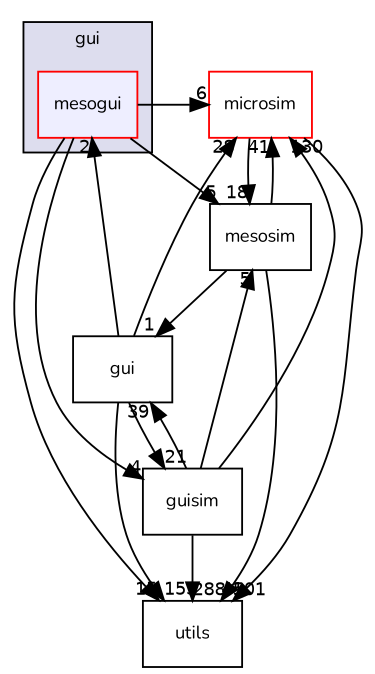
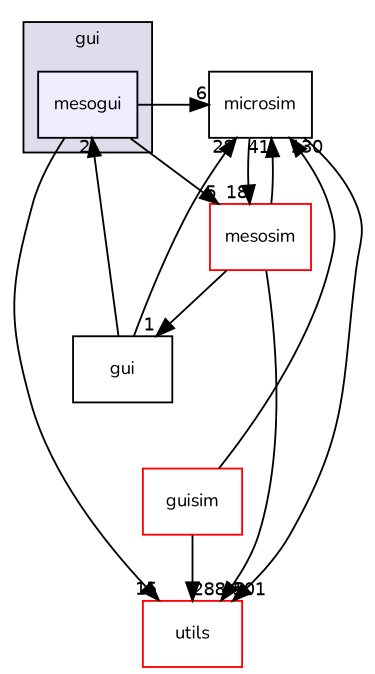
node "mesogui": color red -> black
node "microsim": color red -> black
node "mesosim": color black -> red
edge "mesogui" -> "guisim": removed
edge "guisim" -> "mesosim": removed
edge "gui" -> "guisim": removed
edge "guisim" -> "gui": removed
edge "gui" -> "utils": removed
node "guisim": color black -> red
node "utils": color black -> red
